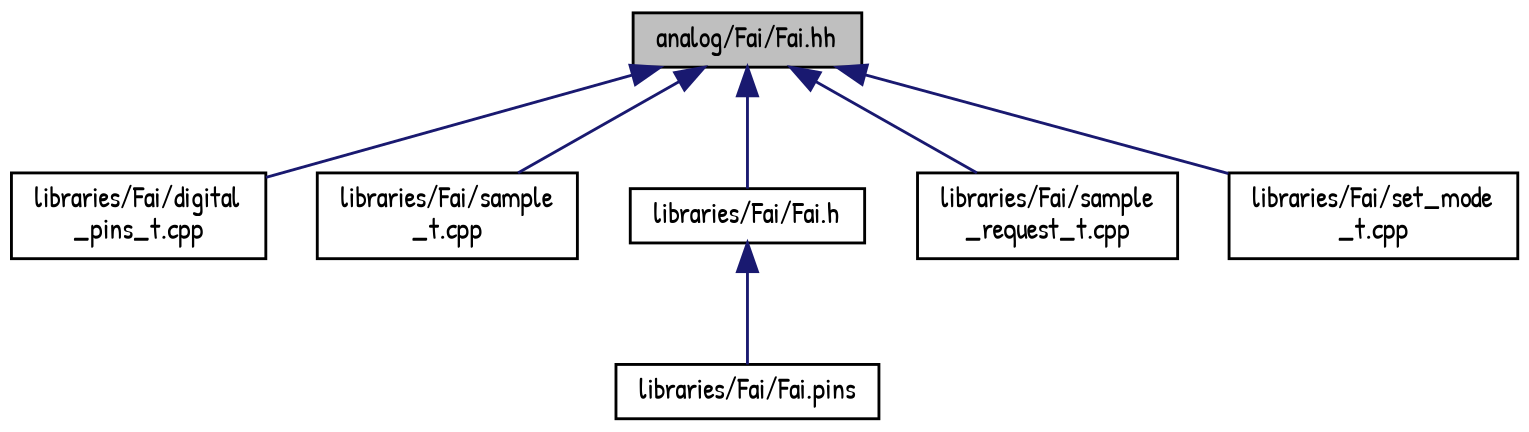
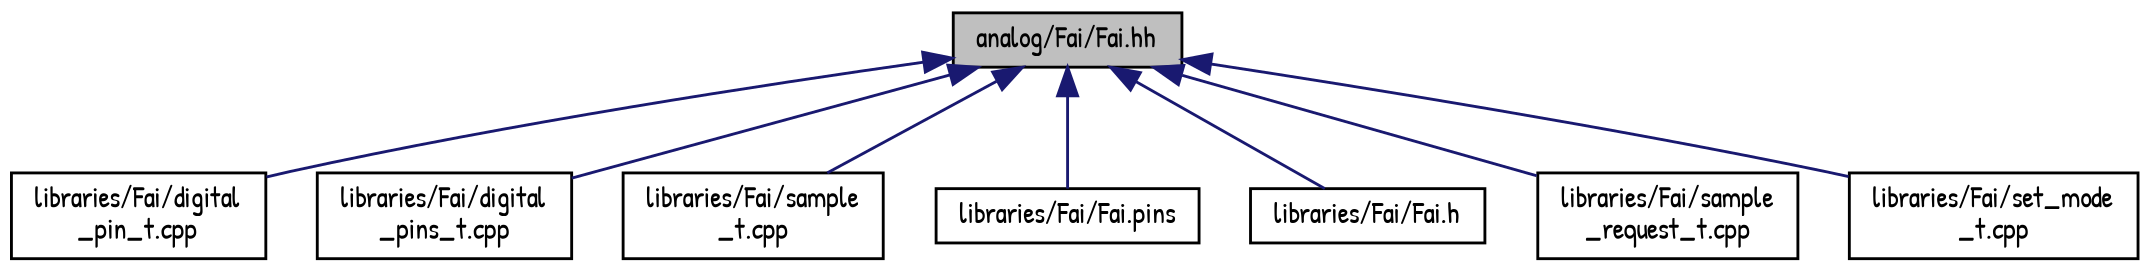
node "libraries/Fai/digital _pin_t.cpp": added
edge "libraries/Fai/Fai.pins" -> "libraries/Fai/Fai.h": now "libraries/Fai/Fai.pins" -> "analog/Fai/Fai.hh"
